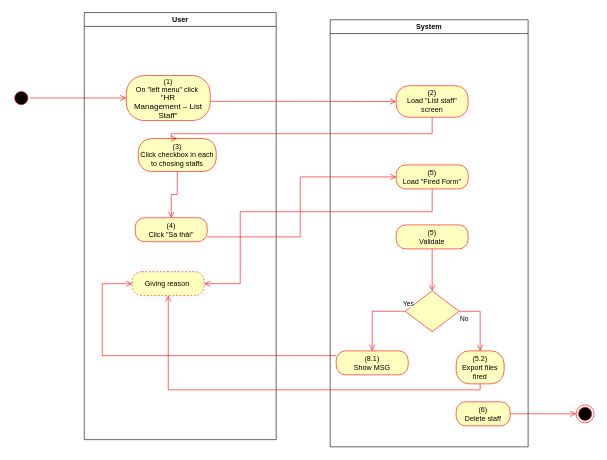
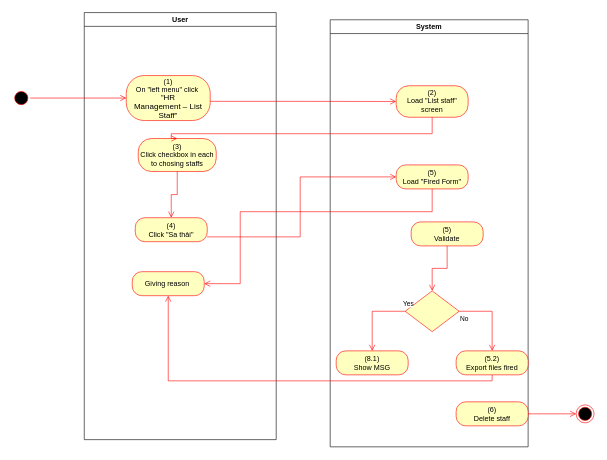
node "(5) Validate": moved (432, 237) -> (447, 234)
node "Giving reason": style dashed -> solid
edge "(8.1) Show MSG" -> "Giving reason": removed
node "(5.2) Export files fired": size 48x33 -> 72x24
node "(6) Delete staff": size 54x24 -> 72x24
